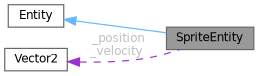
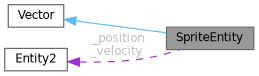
node "Entity": label "Entity" -> "Vector"
node "Vector2": label "Vector2" -> "Entity2"
